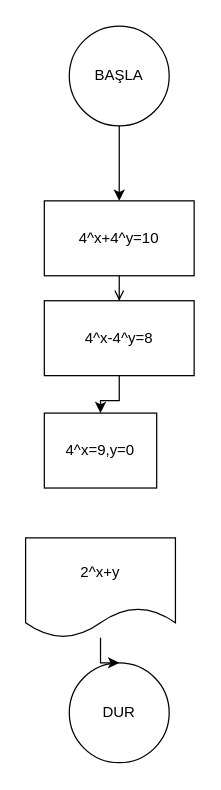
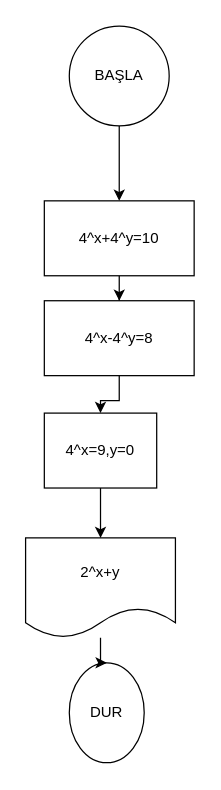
edge "4^x+4^y=10" -> "4^x-4^y=8": arrowhead open -> classic
edge "4^x=9,y=0" -> "2^x+y": added
node "DUR": size 100x100 -> 75x100
